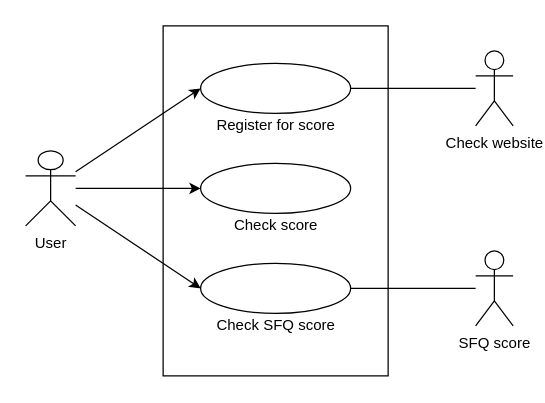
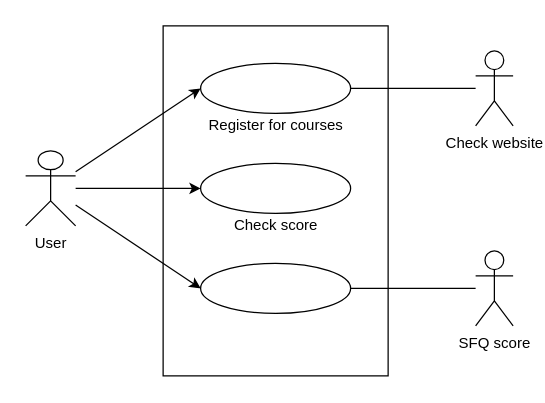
node "Register for score": label "Register for score" -> "Register for courses"
node "Check SFQ score": removed
